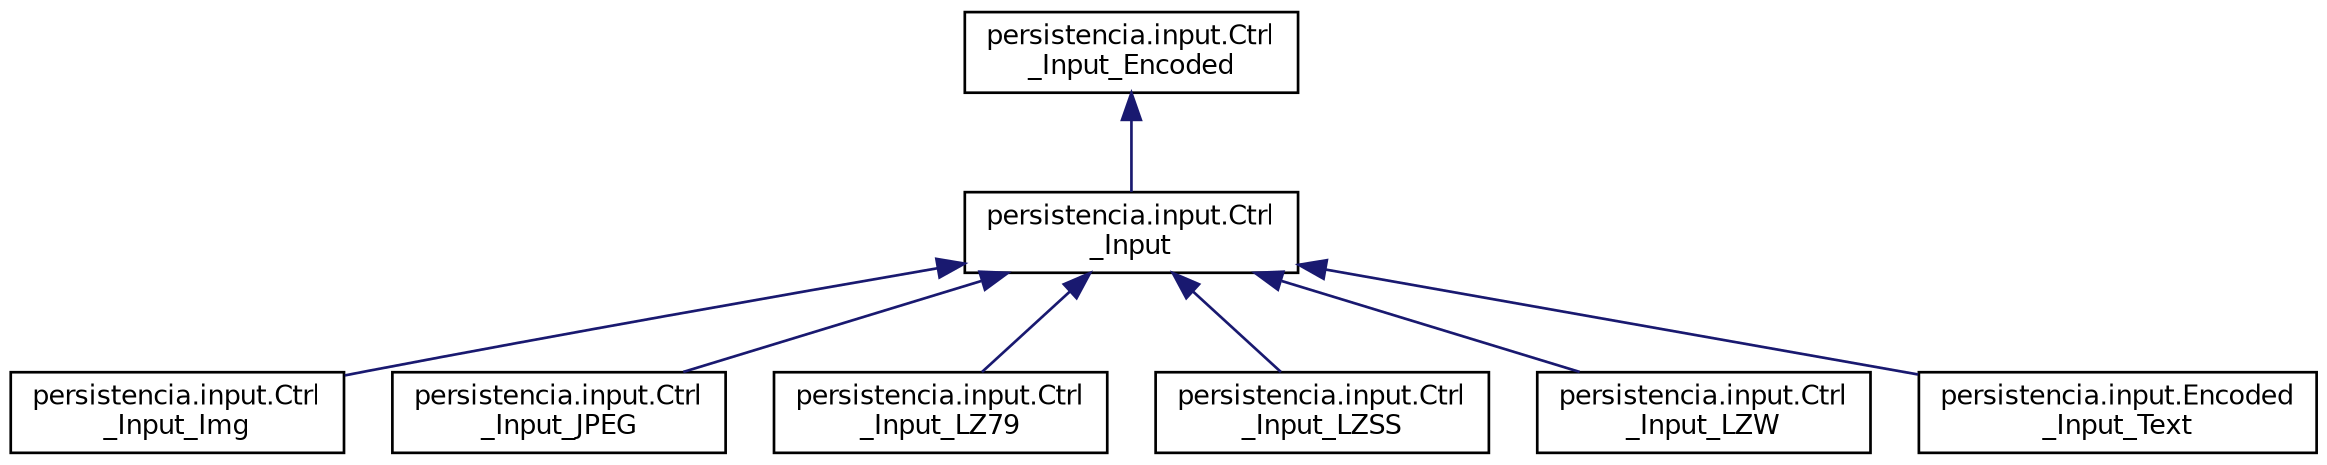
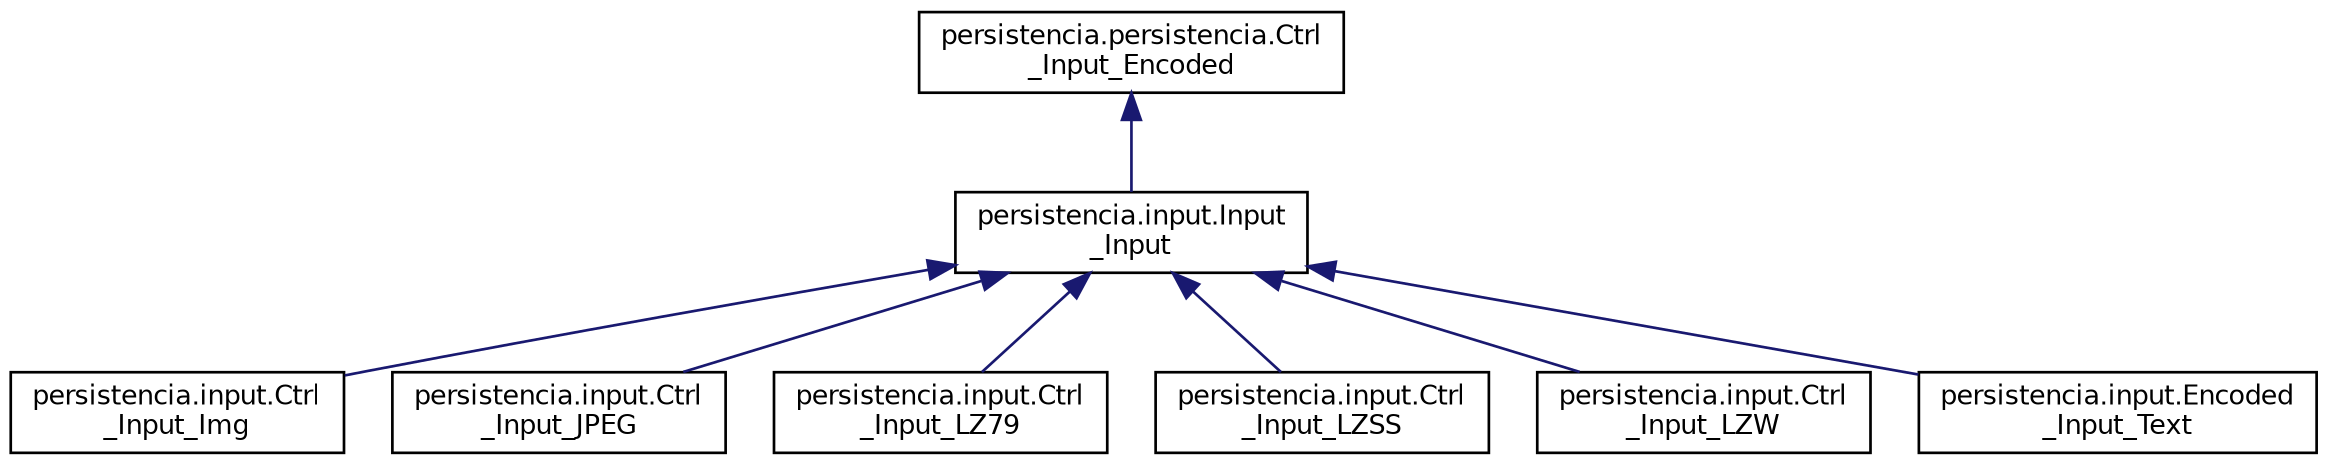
node "persistencia.input.Ctrl _Input_Encoded": label "persistencia.input.Ctrl _Input_Encoded" -> "persistencia.persistencia.Ctrl _Input_Encoded"
node "persistencia.input.Ctrl _Input": label "persistencia.input.Ctrl _Input" -> "persistencia.input.Input _Input"
